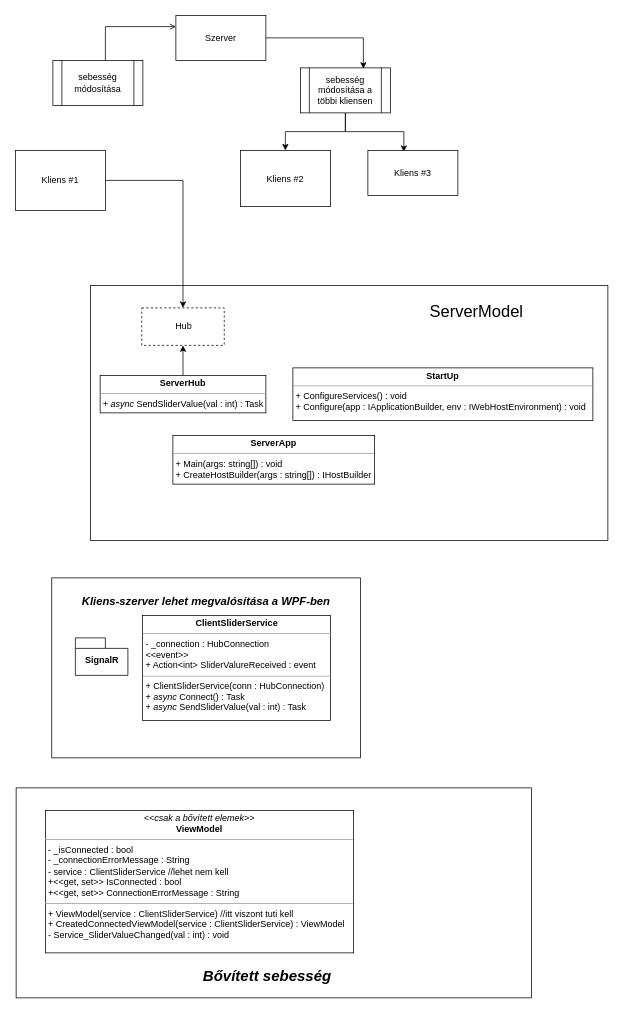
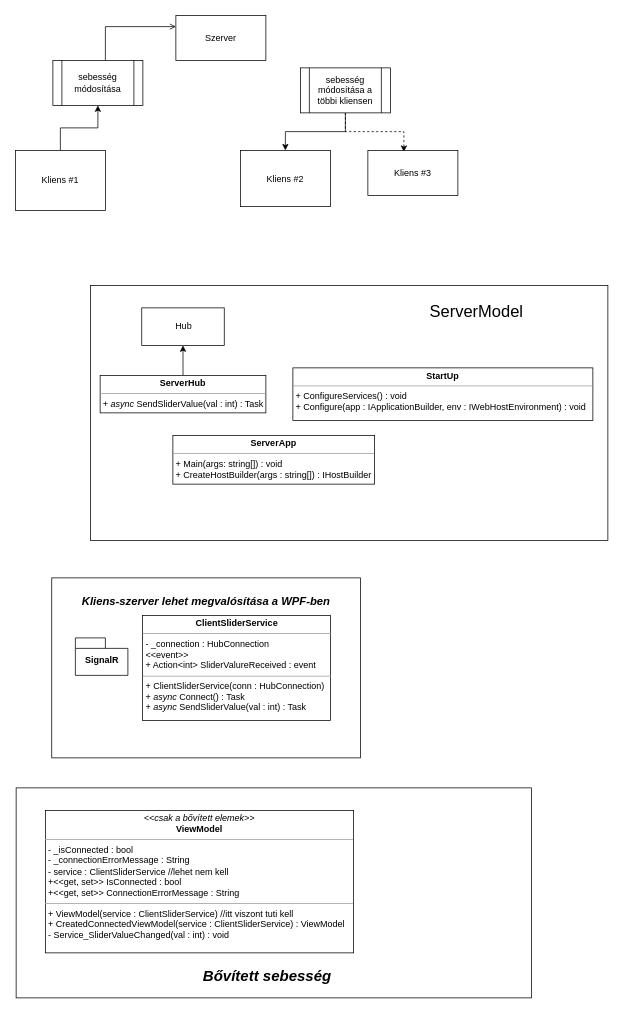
edge "Szerver" -> "sebesség módosítása a többi kliensen": removed
edge "sebesség módosítása a többi kliensen" -> "Kliens #3": style solid -> dashed
edge "Kliens #1" -> "Hub": now "Kliens #1" -> "sebesség módosítása"
node "Hub": style dashed -> solid
